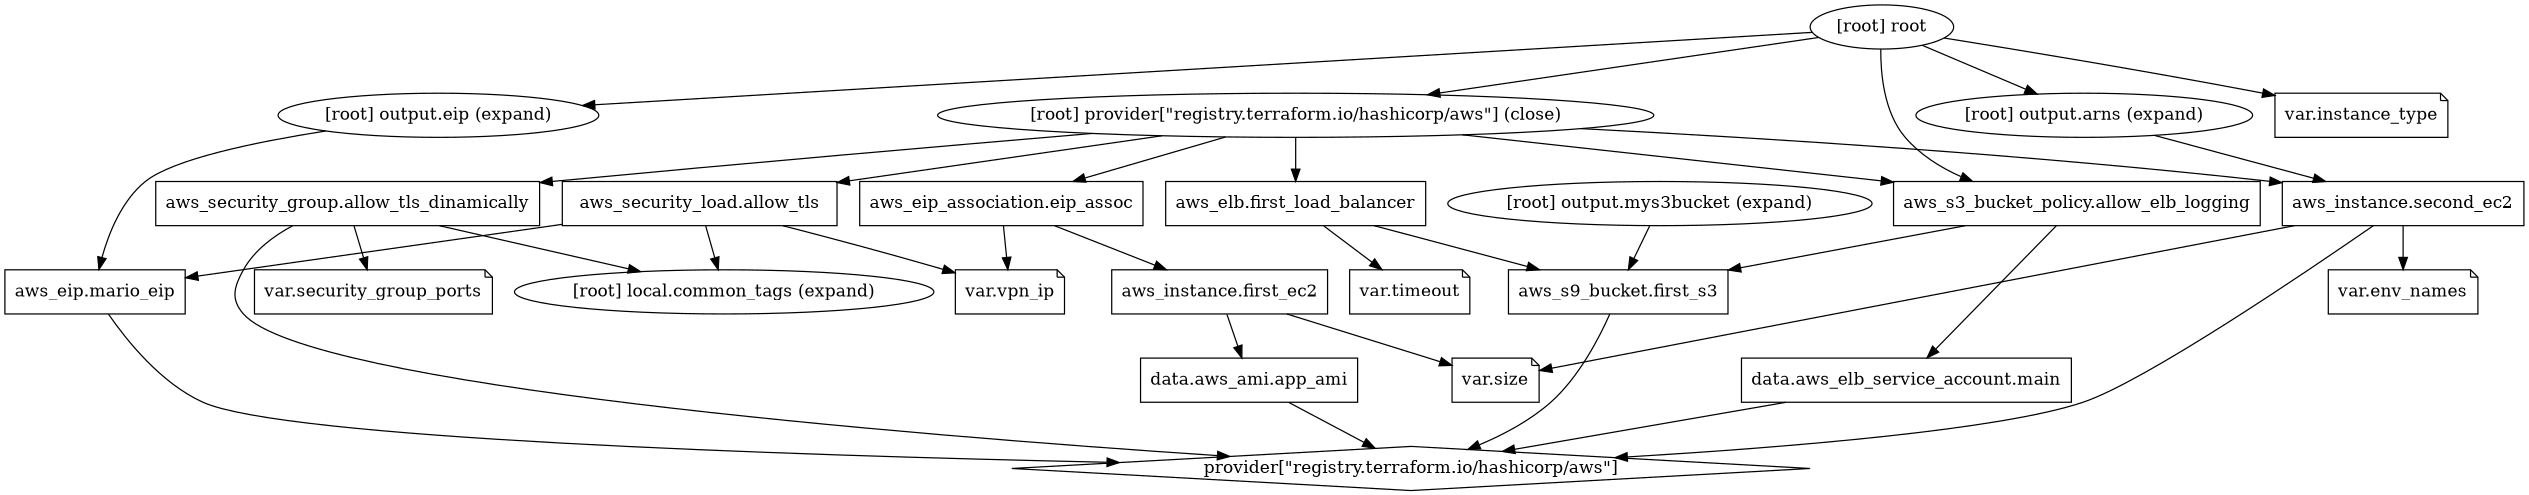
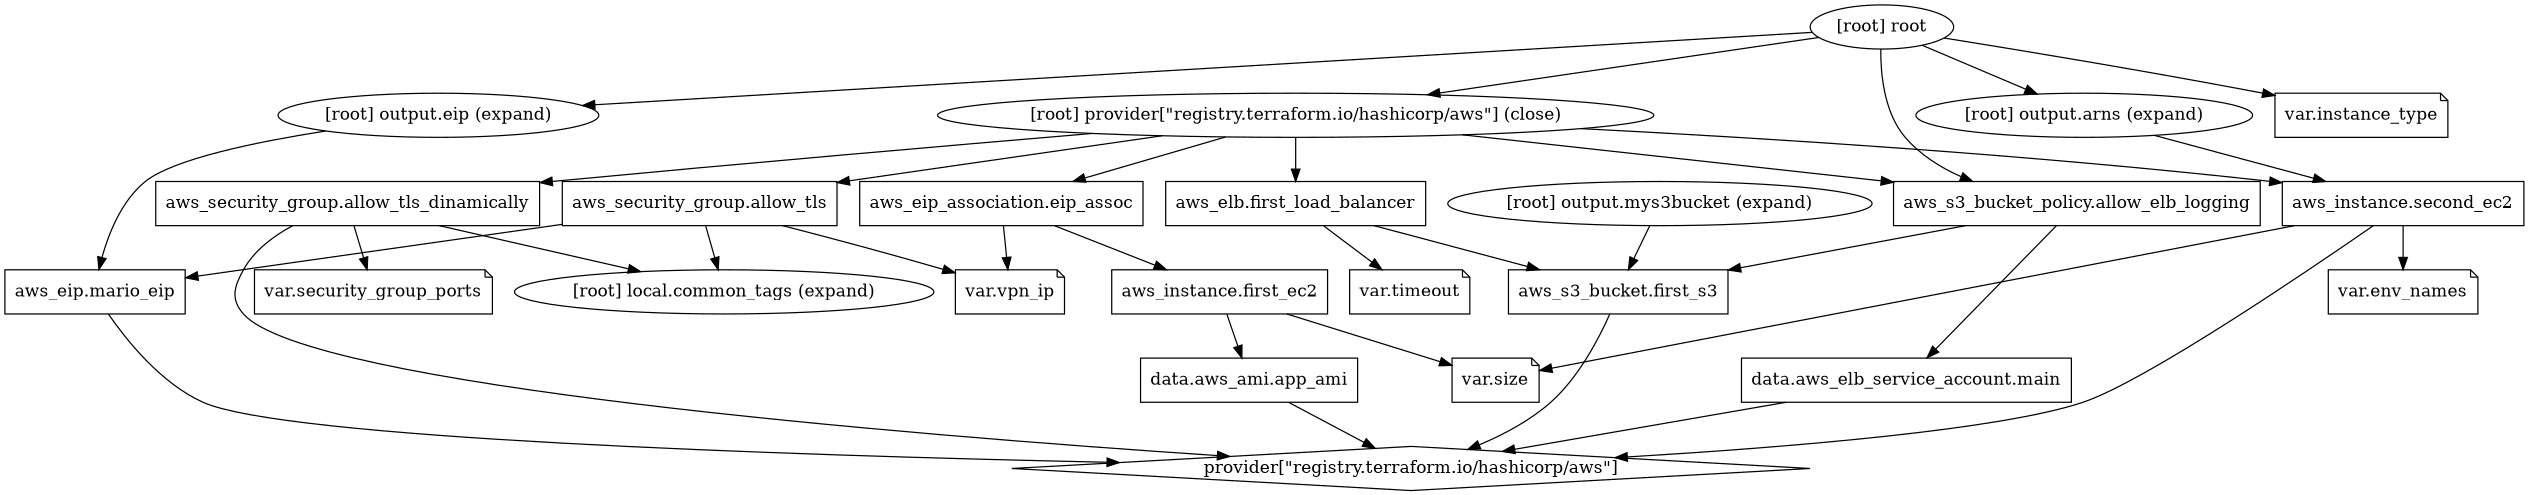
node "aws_security_load.allow_tls": label "aws_security_load.allow_tls" -> "aws_security_group.allow_tls"
node "aws_s9_bucket.first_s3": label "aws_s9_bucket.first_s3" -> "aws_s3_bucket.first_s3"
